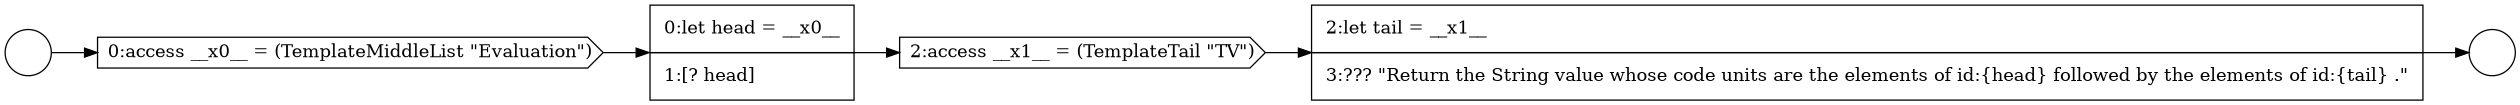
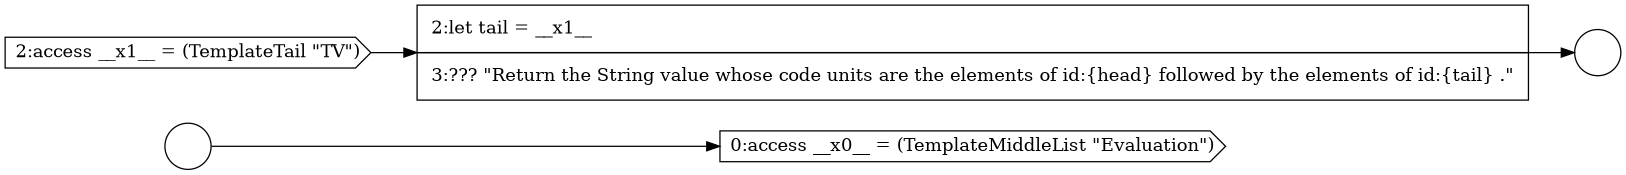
node "0:let head = __x0__": removed
